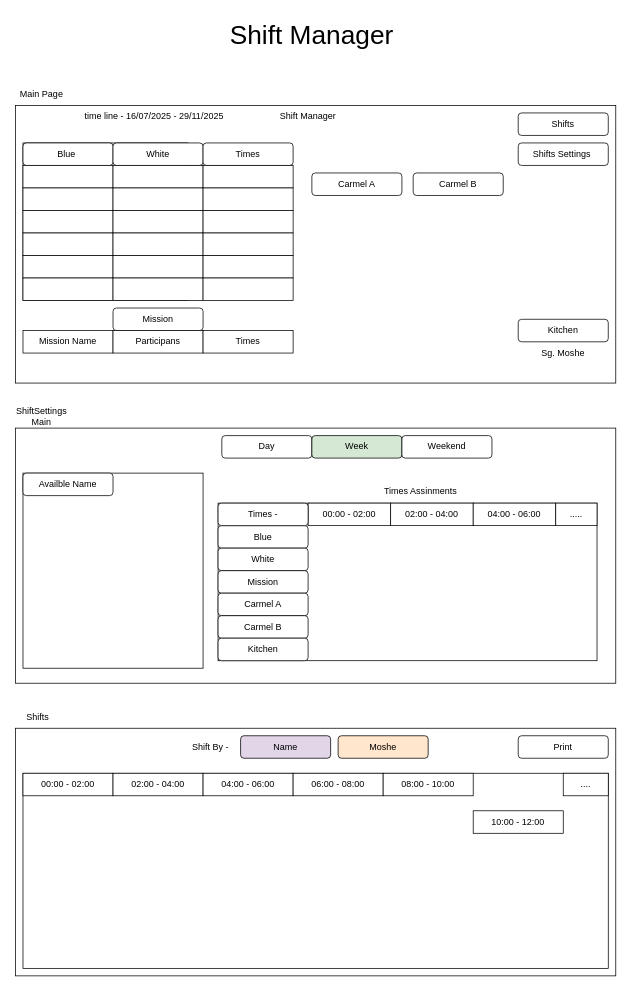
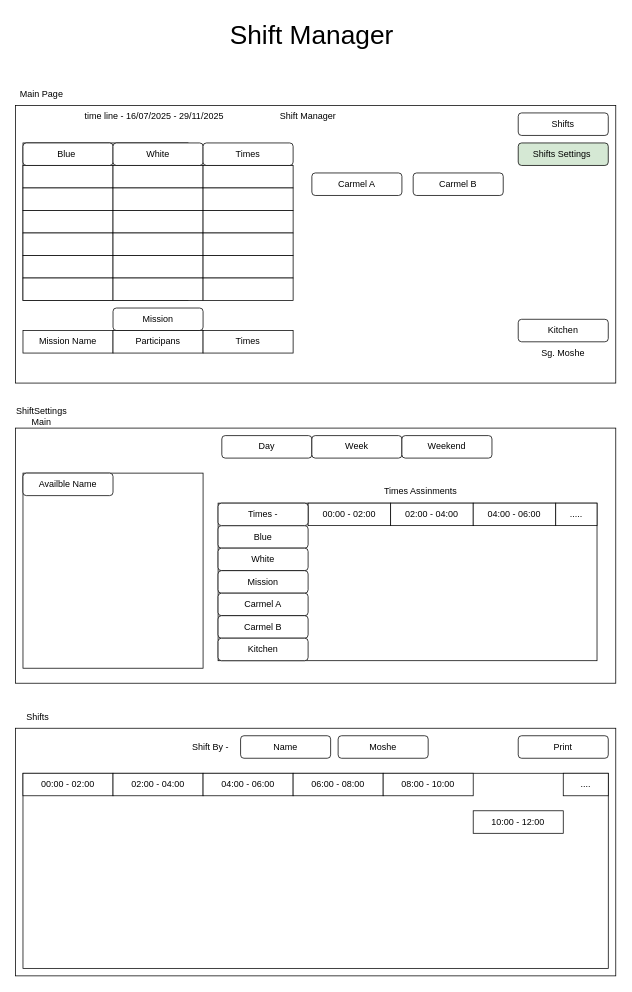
node "Shifts Settings": fillcolor #ffffff -> #d5e8d4
node "Week": fillcolor #d5e8d4 -> #ffffff
node "Name": fillcolor #e1d5e7 -> #ffffff
node "Moshe": fillcolor #ffe6cc -> #ffffff
